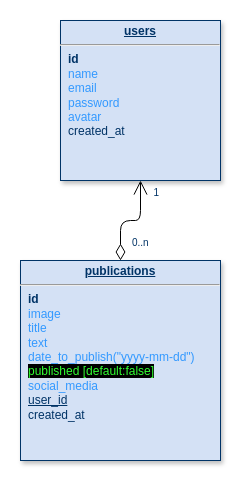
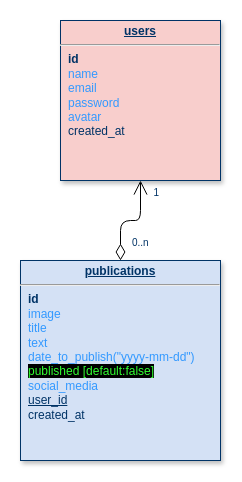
node "users id name email password avatar created_at": fillcolor #d4e1f5 -> #f8cecc
